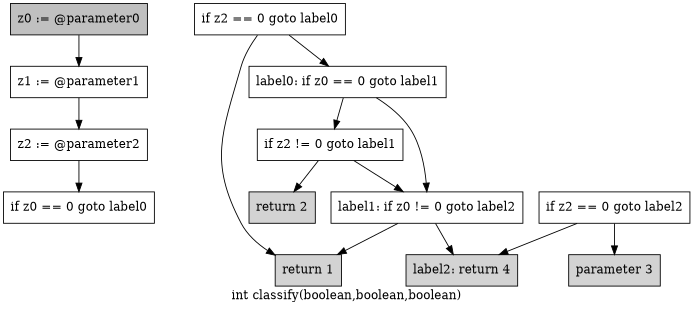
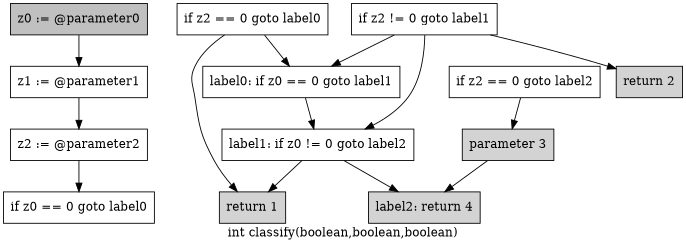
edge "label0: if z0 == 0 goto label1" -> "if z2 != 0 goto label1": reversed
edge "if z2 == 0 goto label2" -> "label2: return 4": now "parameter 3" -> "label2: return 4"
